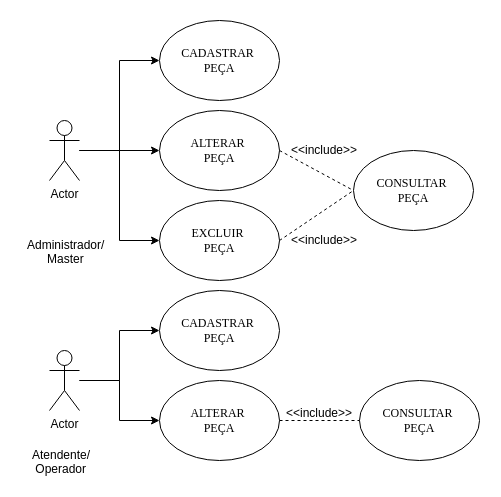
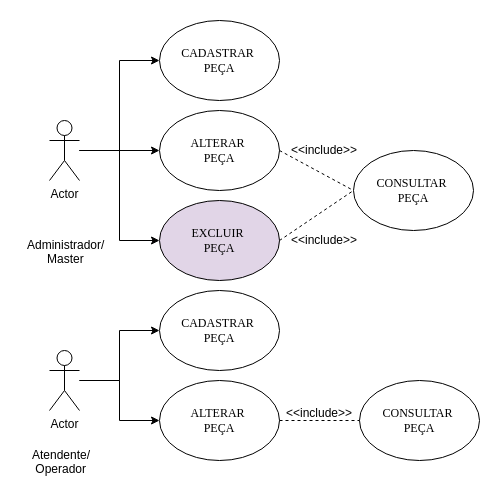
node "EXCLUIR PEÇA": fillcolor #ffffff -> #e1d5e7
